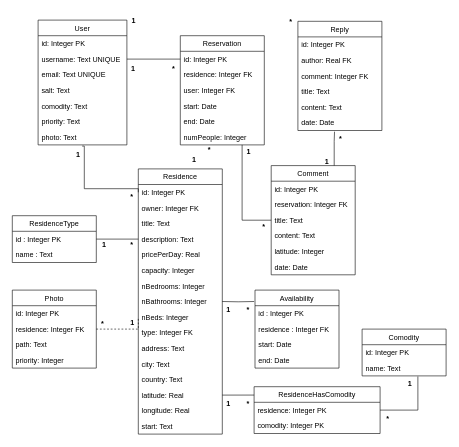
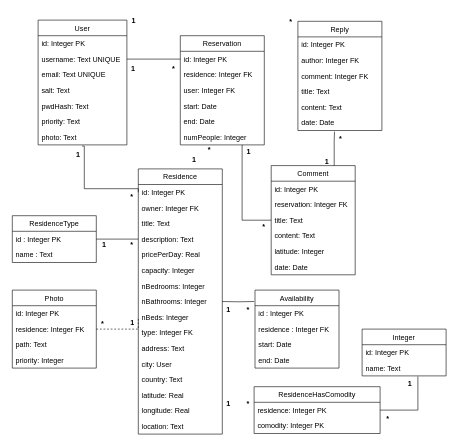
node "author: Real FK": label "author: Real FK" -> "author: Integer FK"
node "comodity: Text": label "comodity: Text" -> "pwdHash: Text"
node "Comodity": label "Comodity" -> "Integer"
node "city: Text": label "city: Text" -> "city: User"
edge "latitude: Real" -- "ResidenceHasComodity": removed
node "start: Text": label "start: Text" -> "location: Text"
